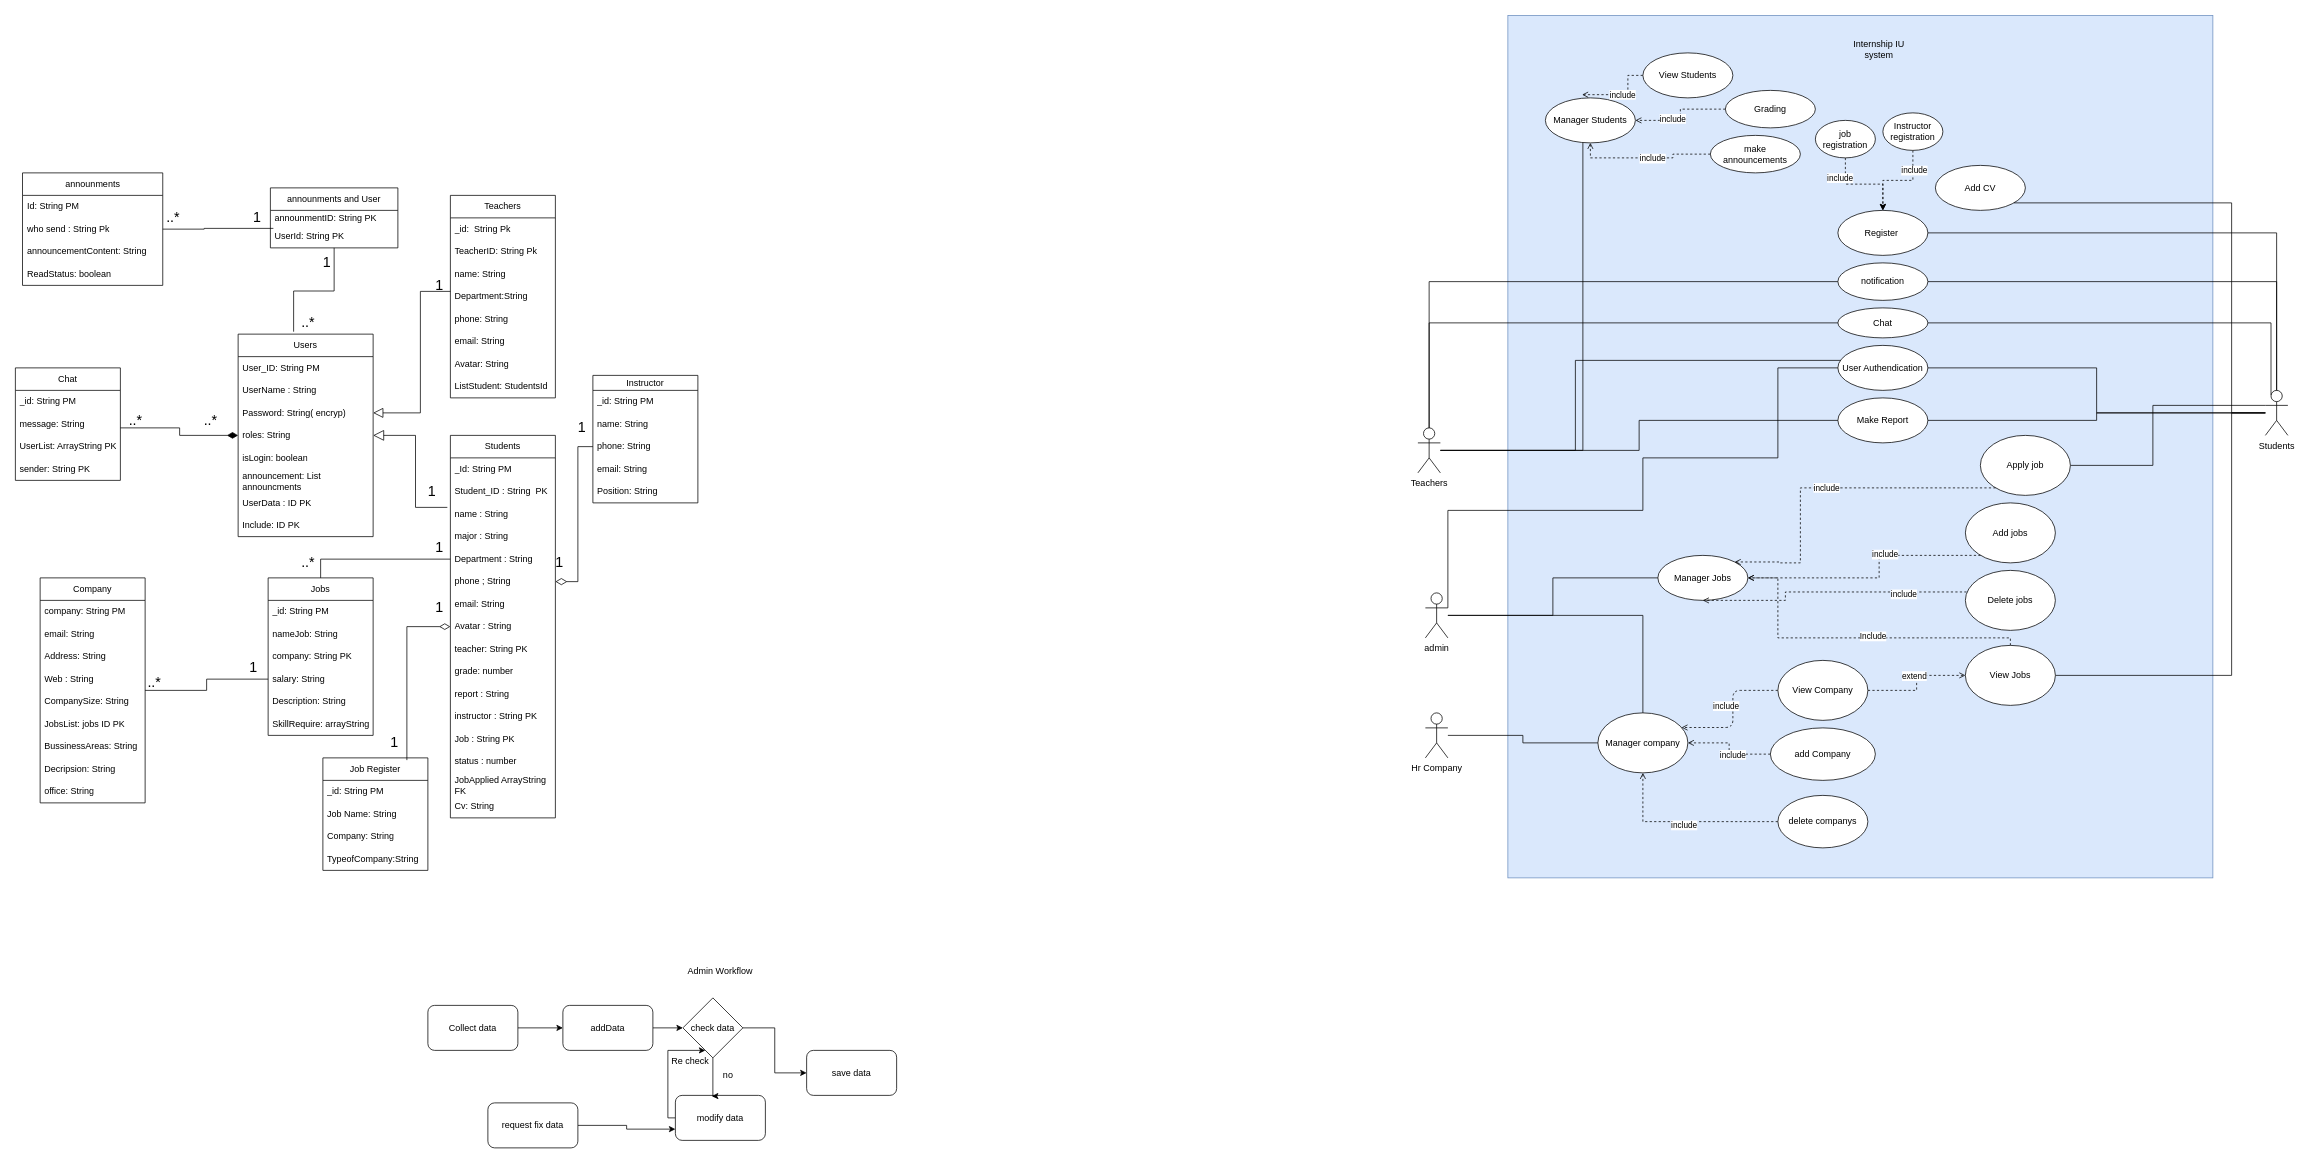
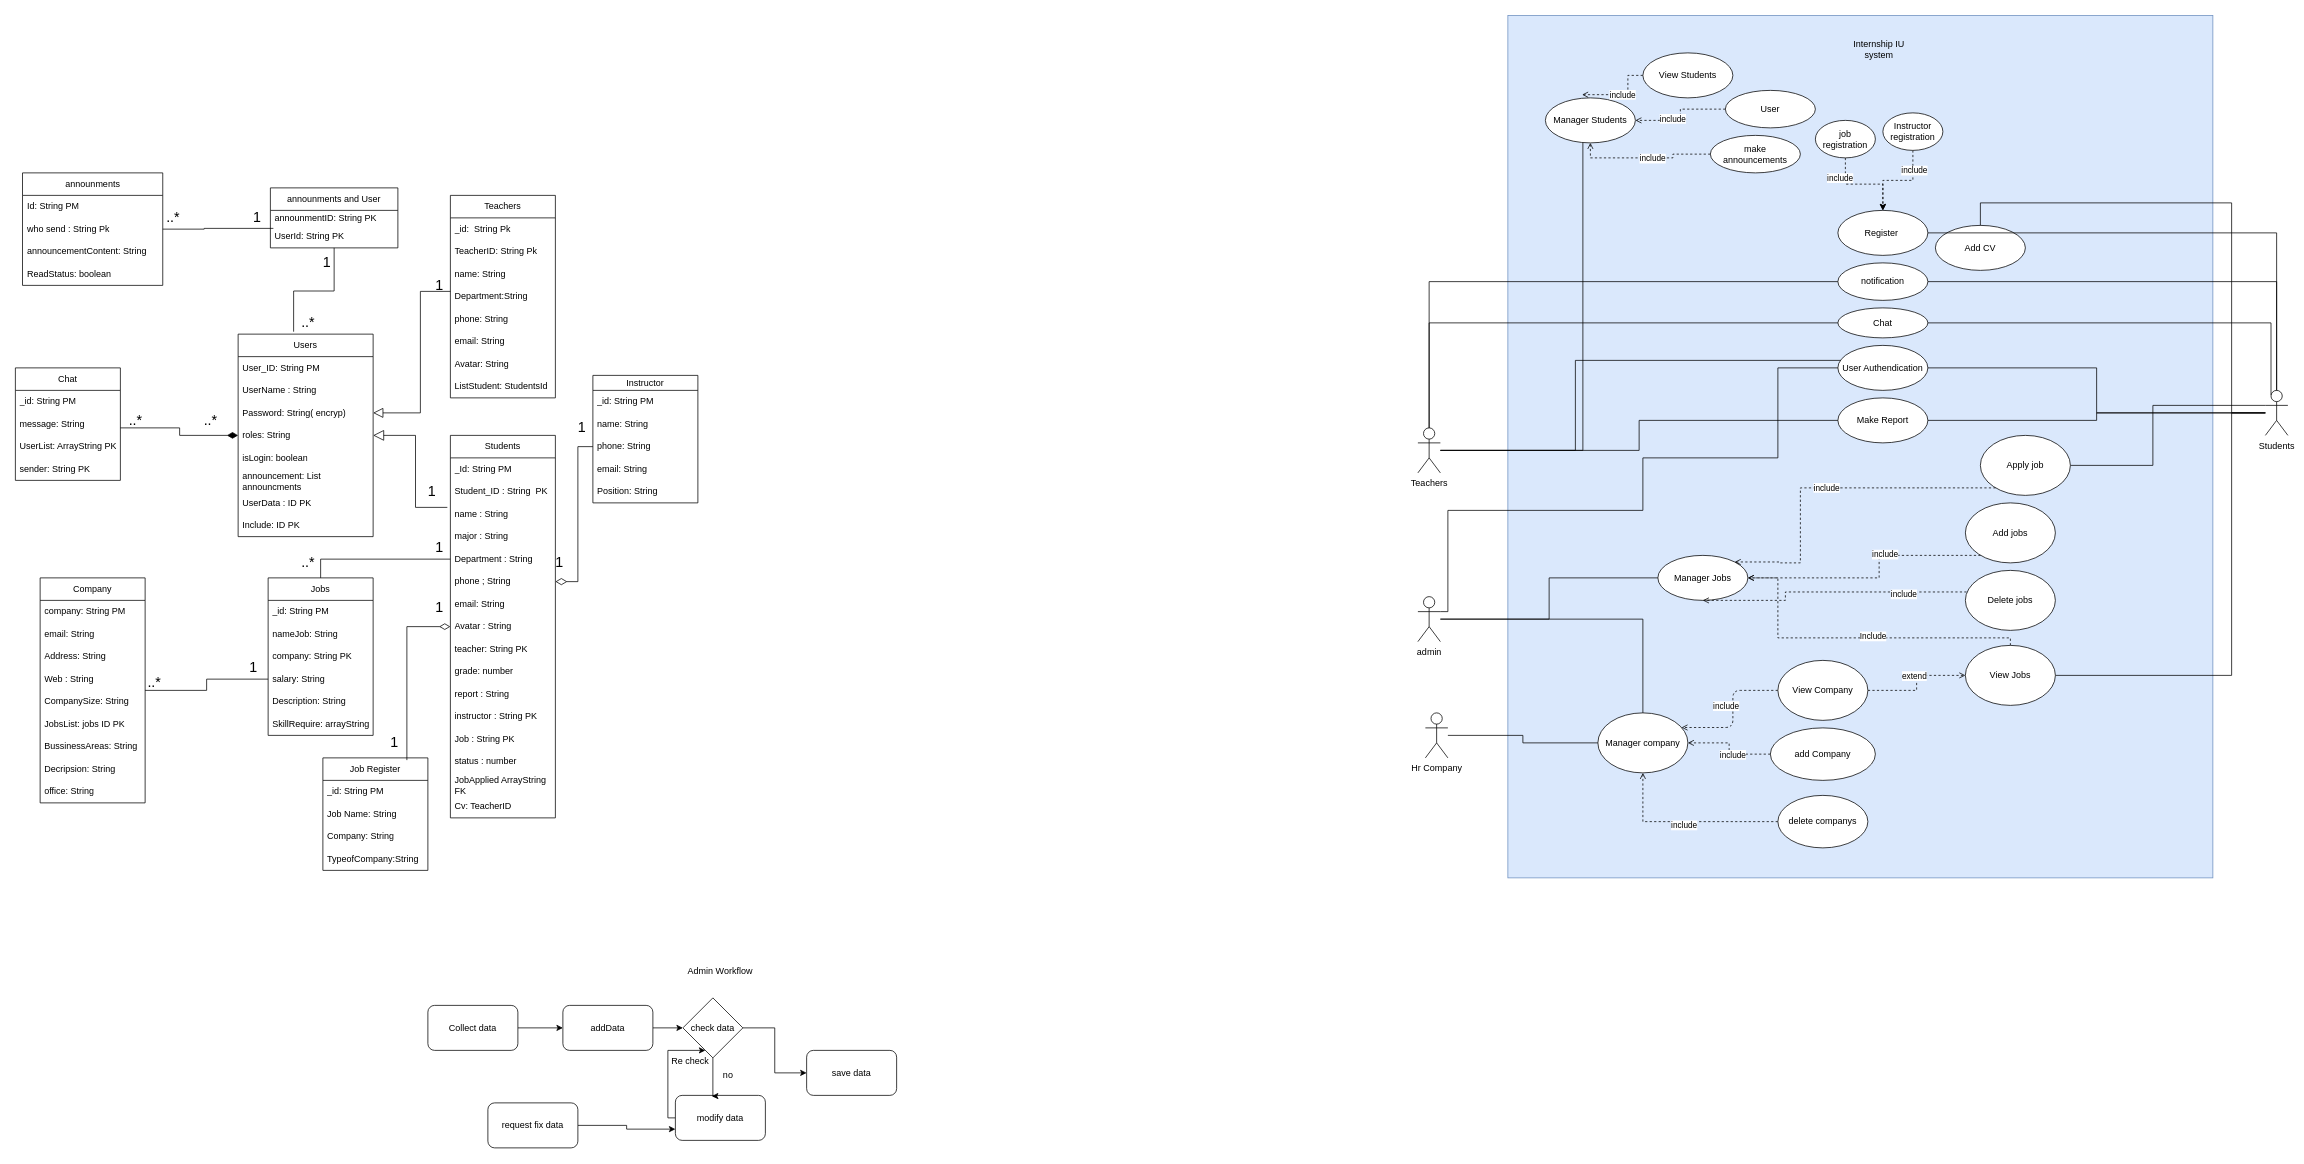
node "Grading": label "Grading" -> "User"
node "Add CV": moved (1980, 188) -> (1980, 248)
node "admin": moved (1437, 615) -> (1429, 619)
node "Cv: String": label "Cv: String" -> "Cv: TeacherID"
